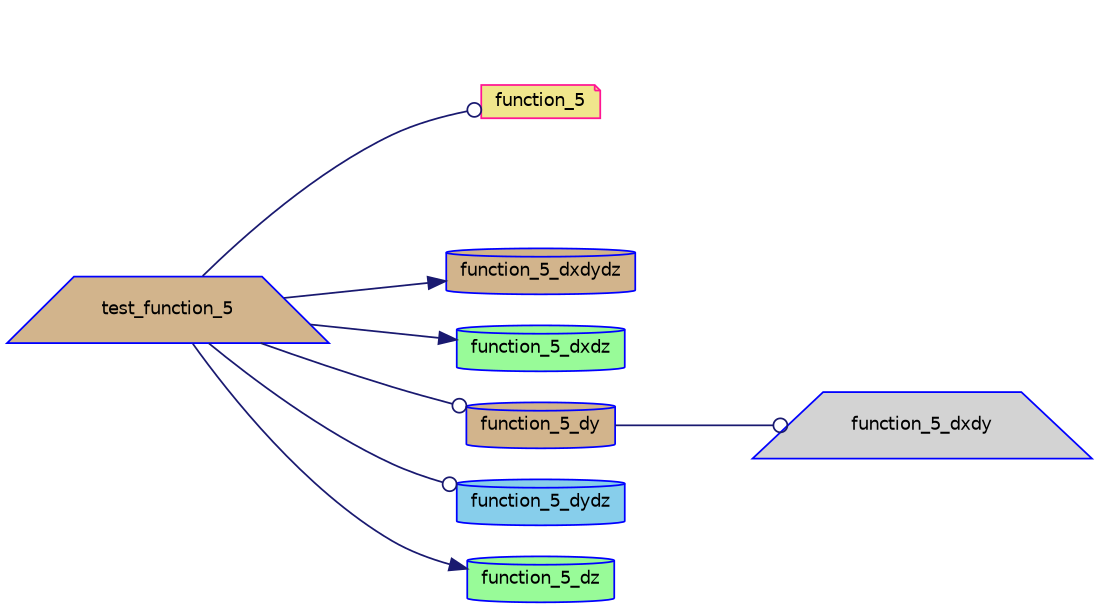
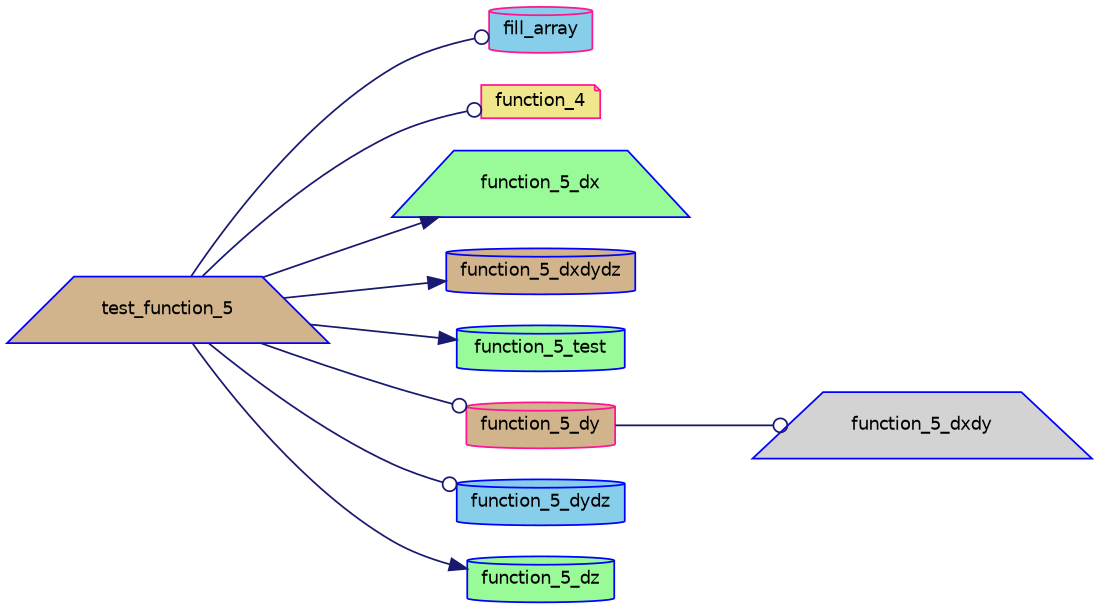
node "fill_array": added
node "function_5": label "function_5" -> "function_4"
node "function_5_dx": added
node "function_5_dxdz": label "function_5_dxdz" -> "function_5_test"
node "function_5_dy": color blue -> deeppink
